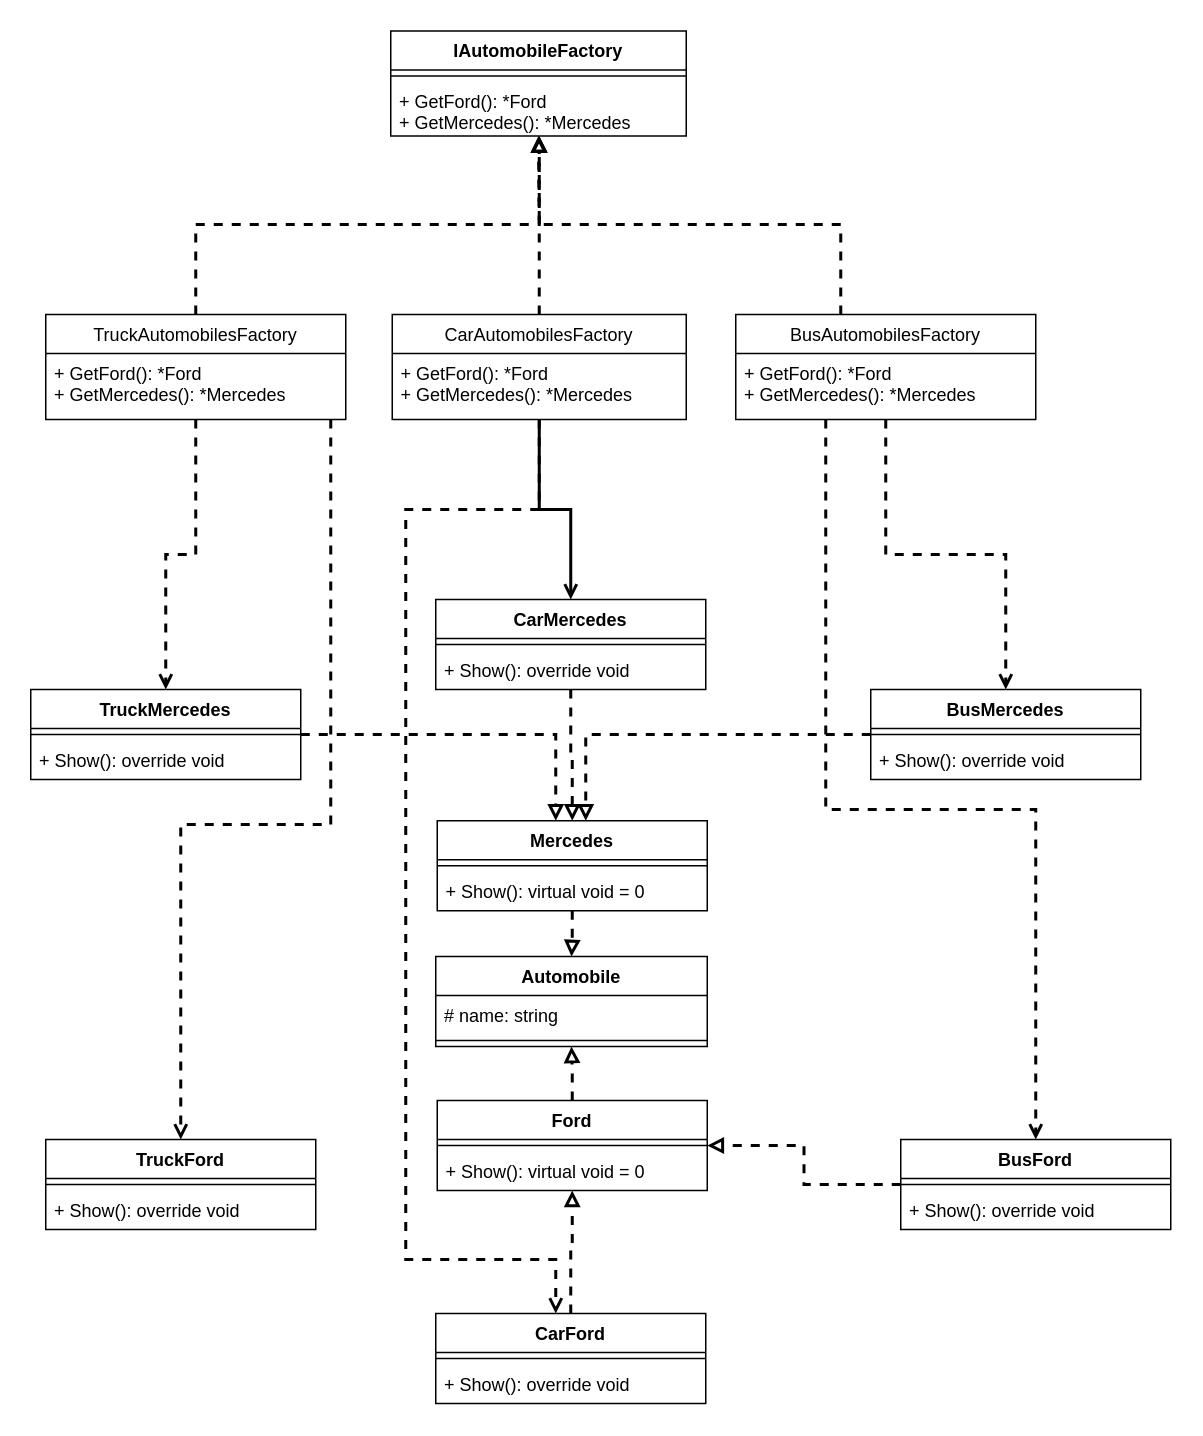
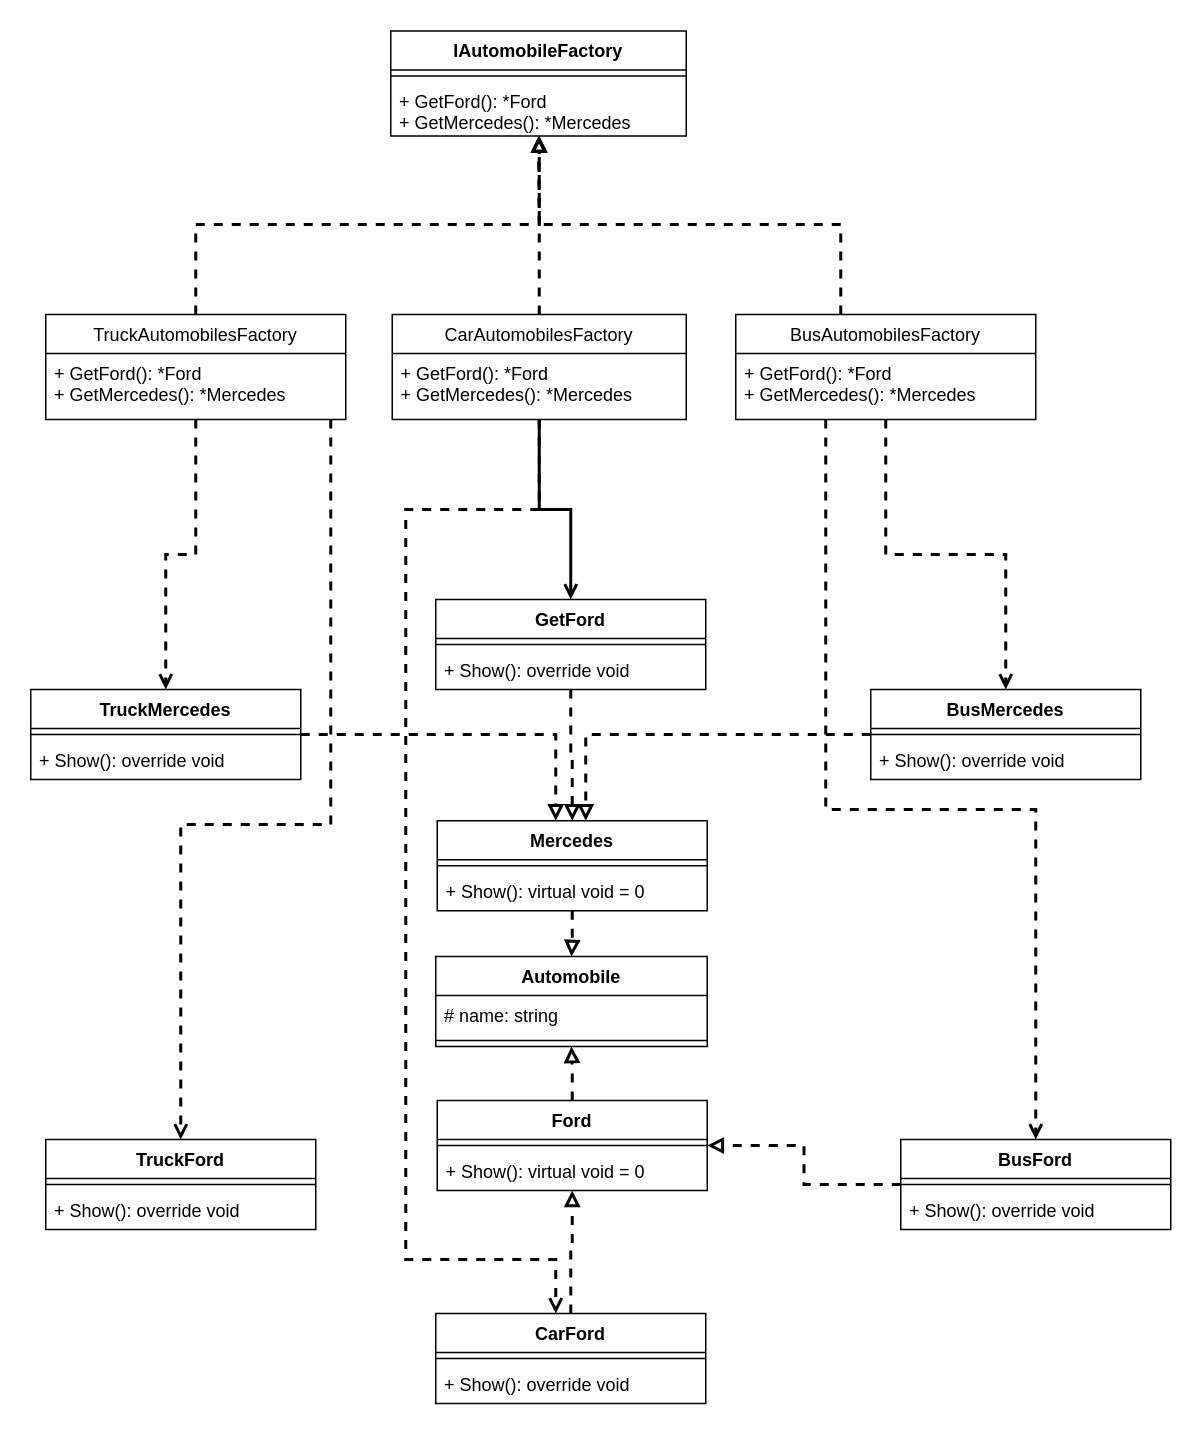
node "CarMercedes": label "CarMercedes" -> "GetFord"
